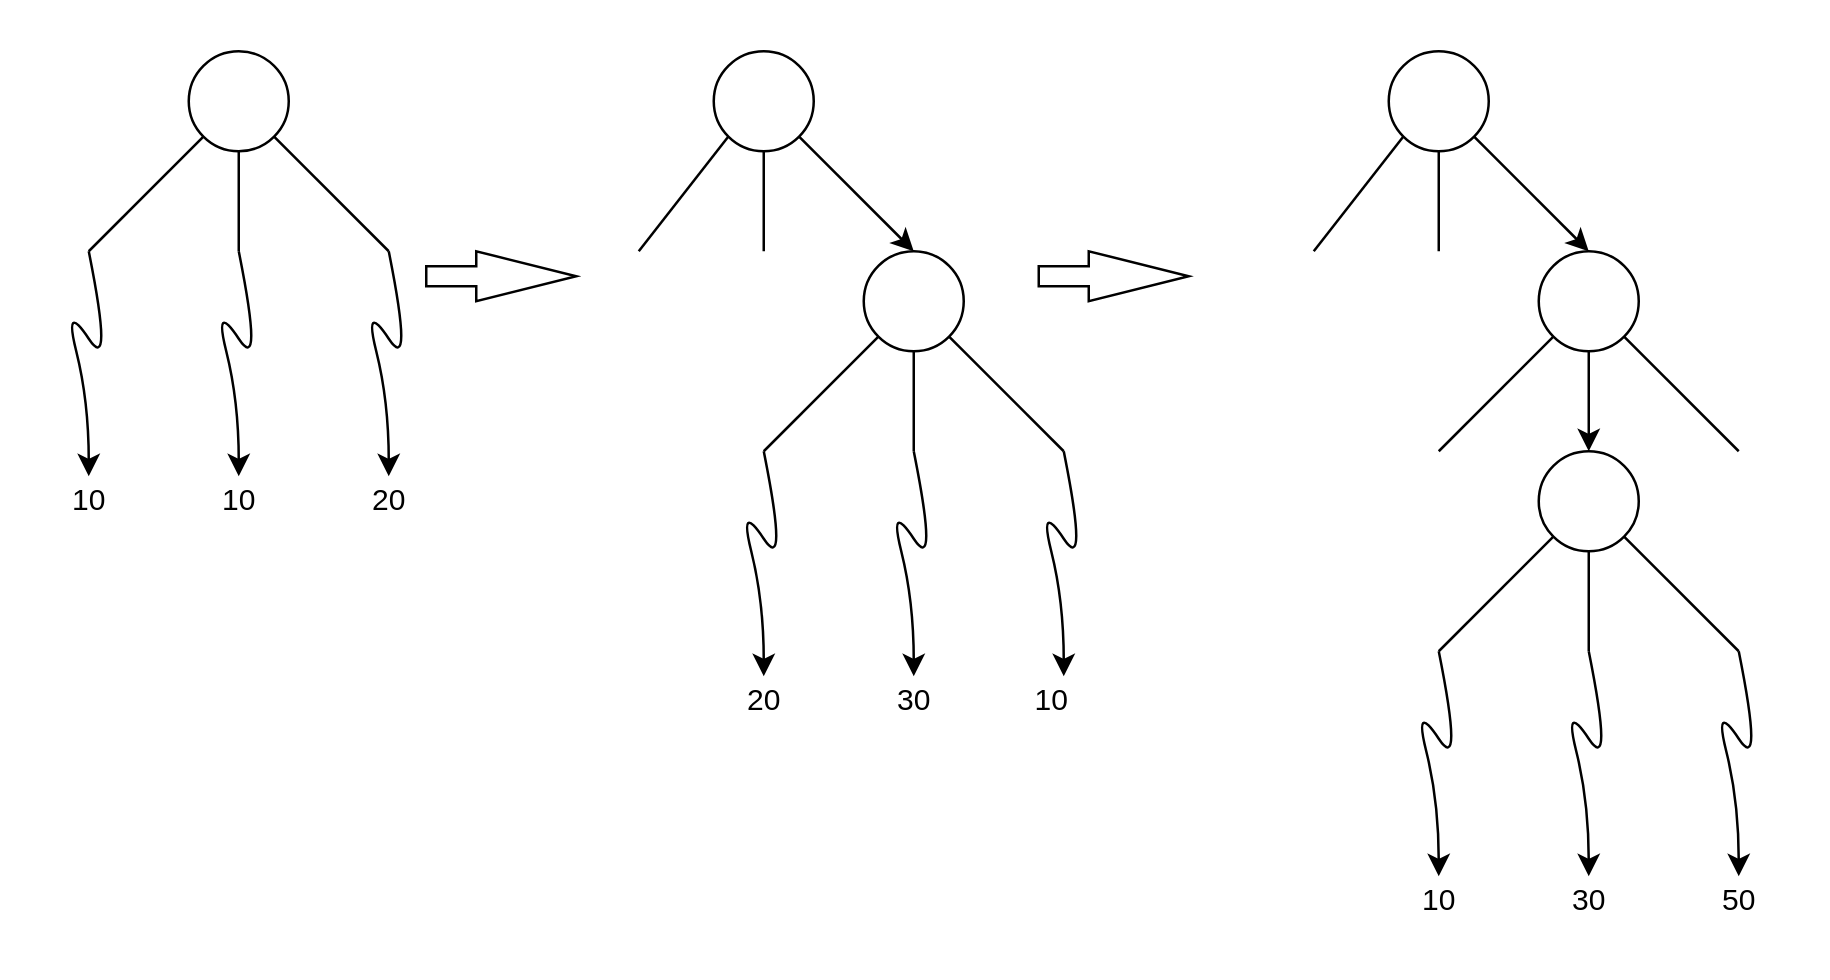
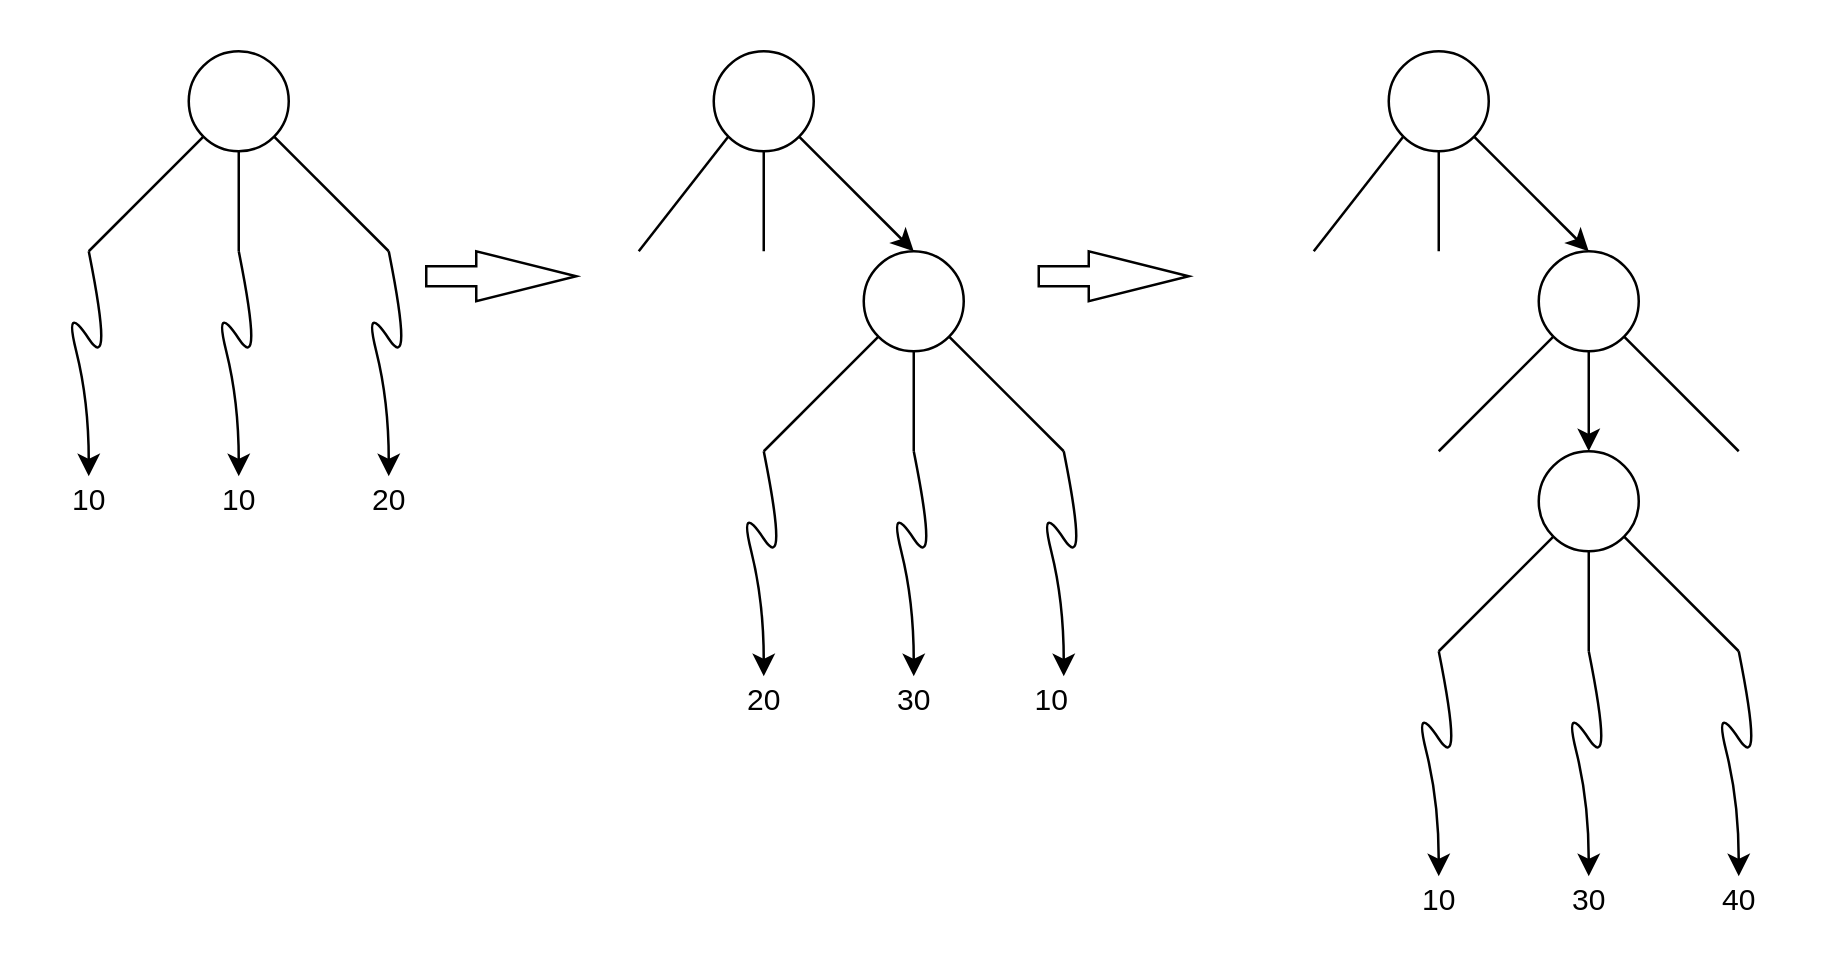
node "50": label "50" -> "40"
